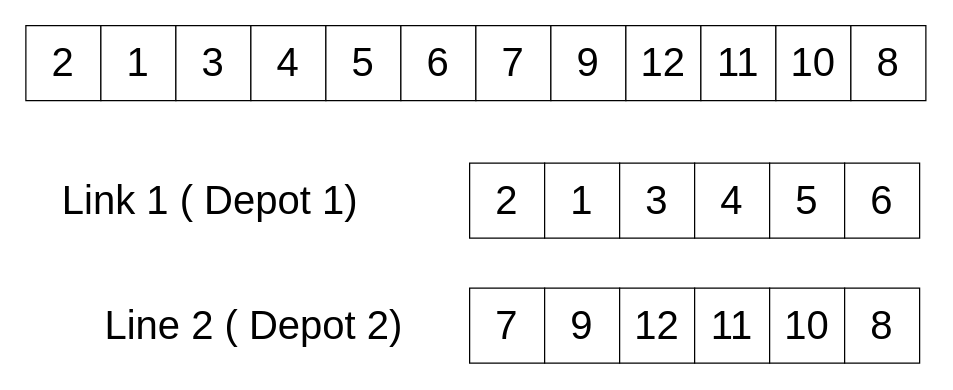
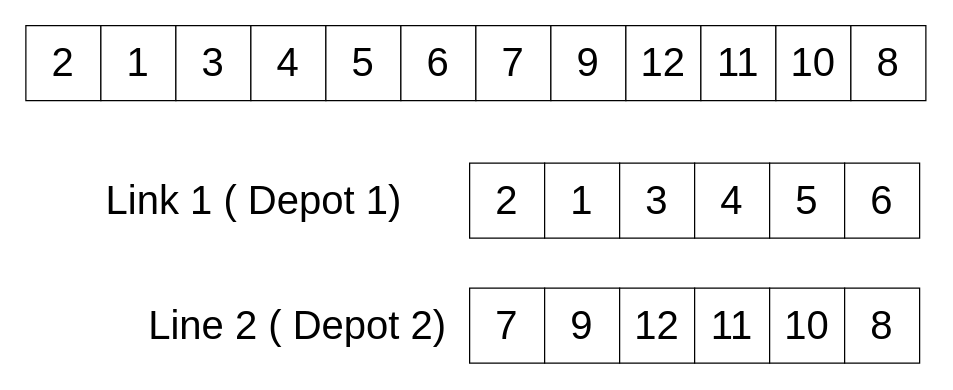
node "Link 1 ( Depot 1)": moved (210, 201) -> (254, 201)
node "Line 2 ( Depot 2)": moved (254, 326) -> (298, 326)
